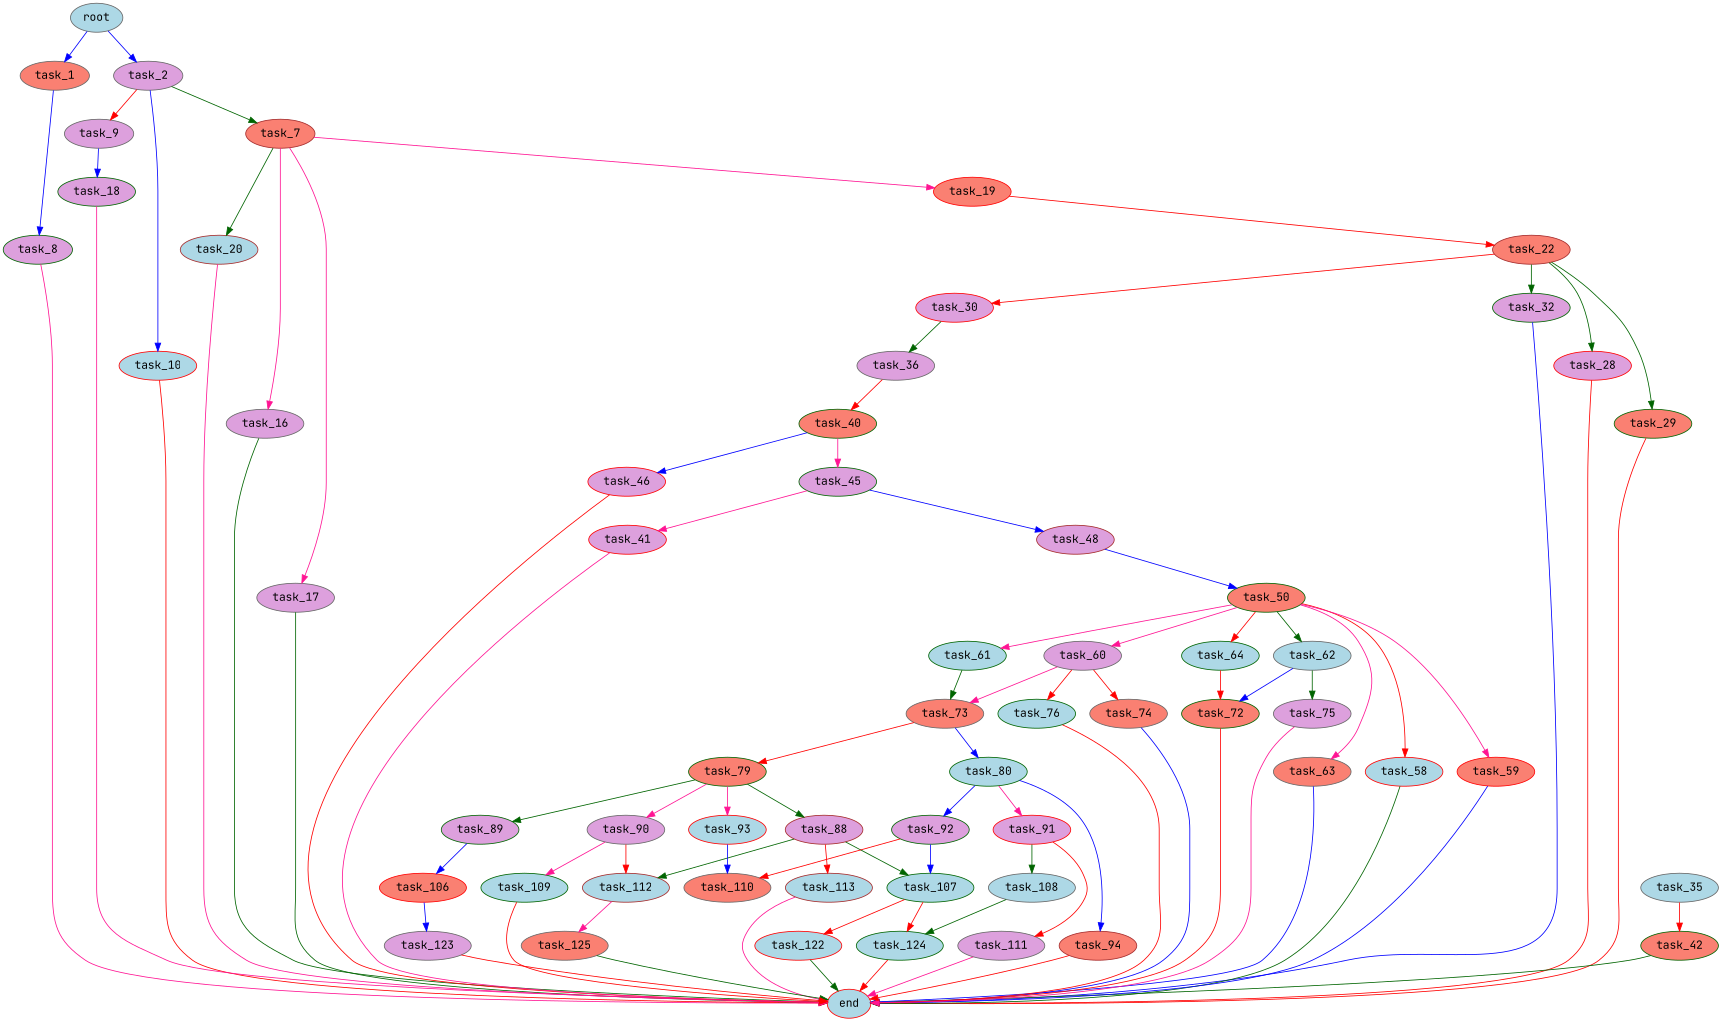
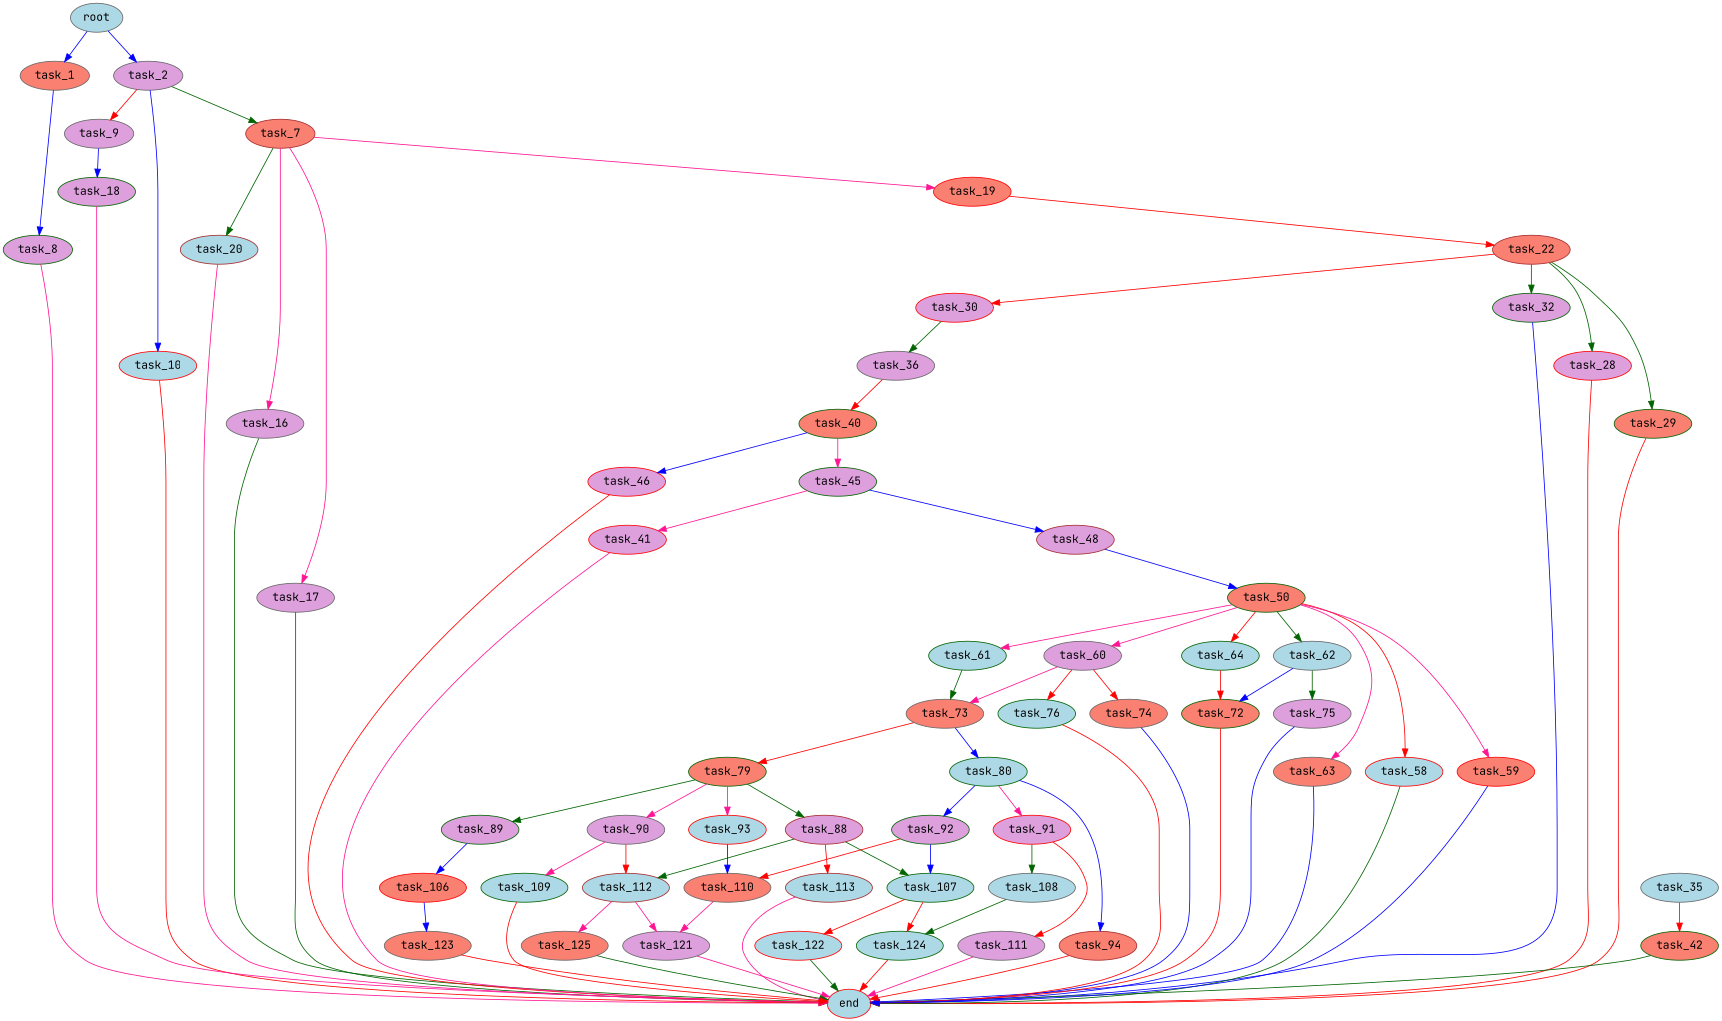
node "task_123": fillcolor plum -> salmon
node "task_121": added
edge "task_75" -> "end": color deeppink -> blue
